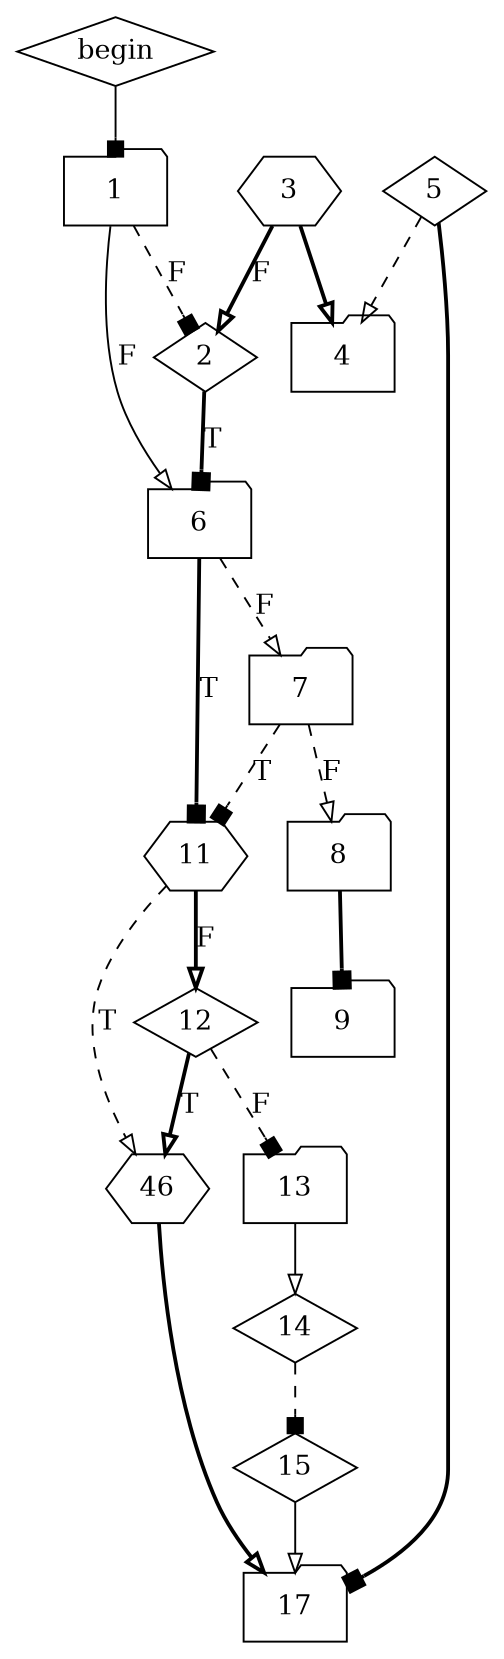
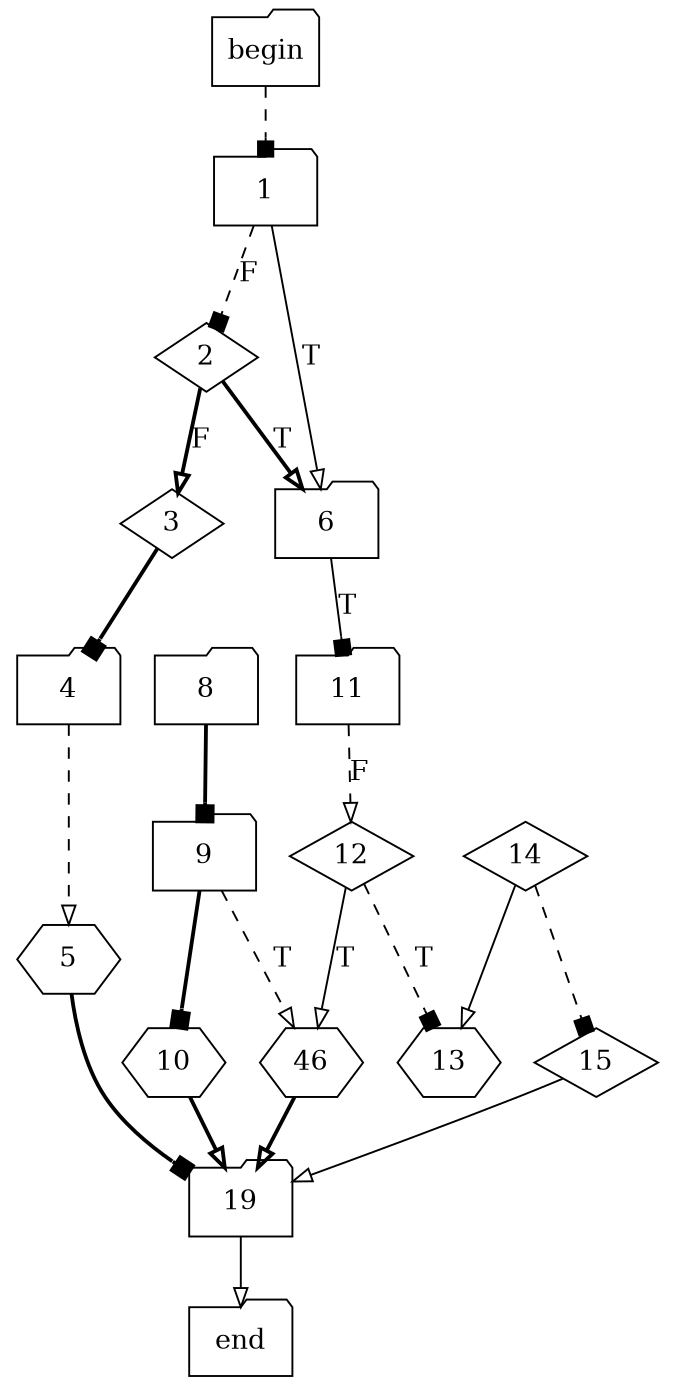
node "begin": shape diamond -> folder
edge "begin" -> "1": style solid -> dashed
node "3": shape hexagon -> diamond
node "5": shape diamond -> hexagon
edge "5" -> "4": reversed
edge "3" -> "4": arrowhead onormal -> box
edge "3" -> "2": reversed
edge "1" -> "6": label "F" -> "T"
edge "2" -> "6": arrowhead box -> onormal
edge "6" -> "11": style bold -> solid
node "7": removed
node "11": shape hexagon -> folder
edge "11" -> "12": style bold -> dashed
edge "11" -> "46": now "9" -> "46"
node "10": added
edge "12" -> "46": style bold -> solid
edge "12" -> "13": label "F" -> "T"
node "13": shape folder -> hexagon
edge "13" -> "14": reversed
node "end": added
node "17": label "17" -> "19"
